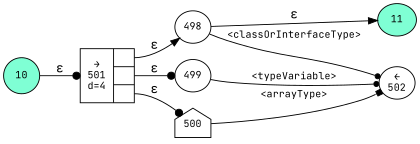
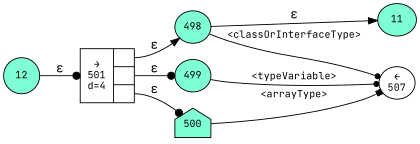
node "498": fillcolor white -> aquamarine
node "10": label "10" -> "12"
node "499": fillcolor white -> aquamarine
node "← 502": label "← 502" -> "← 507"
node "500": fillcolor white -> aquamarine
